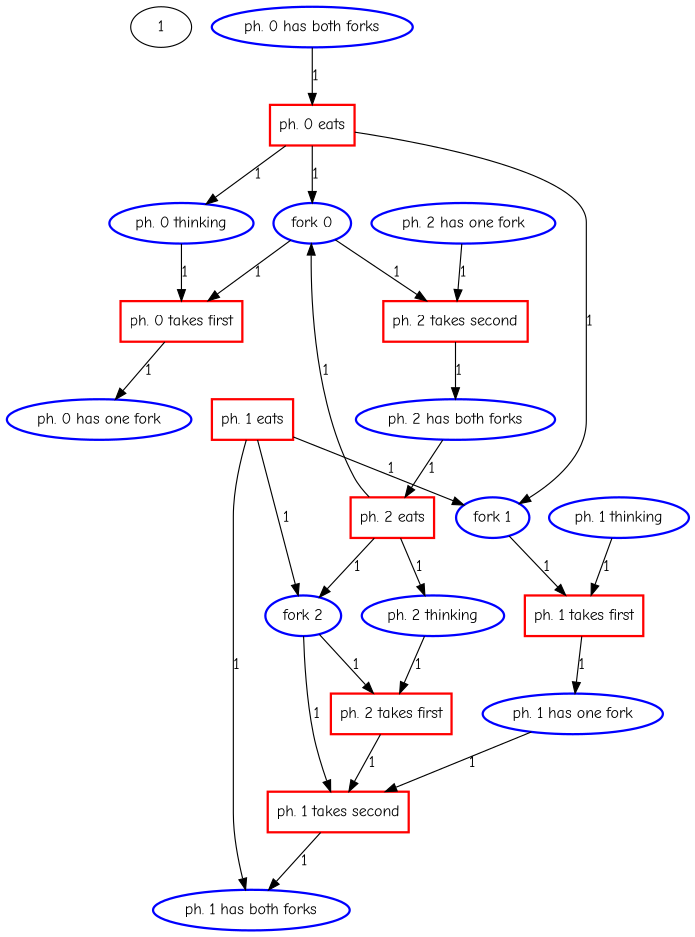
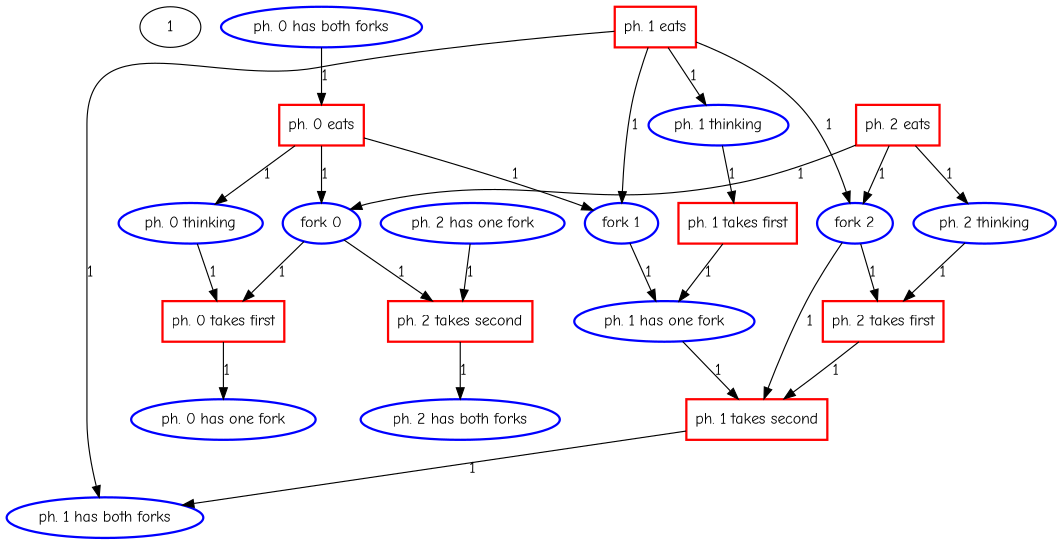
edge "ph. 1 eats" -> "ph. 1 thinking": added, label "1"
edge "ph. 2 has both forks" -> "ph. 2 eats": removed, label "1"
edge "fork 1" -> "ph. 1 takes first": now "fork 1" -> "ph. 1 has one fork"
